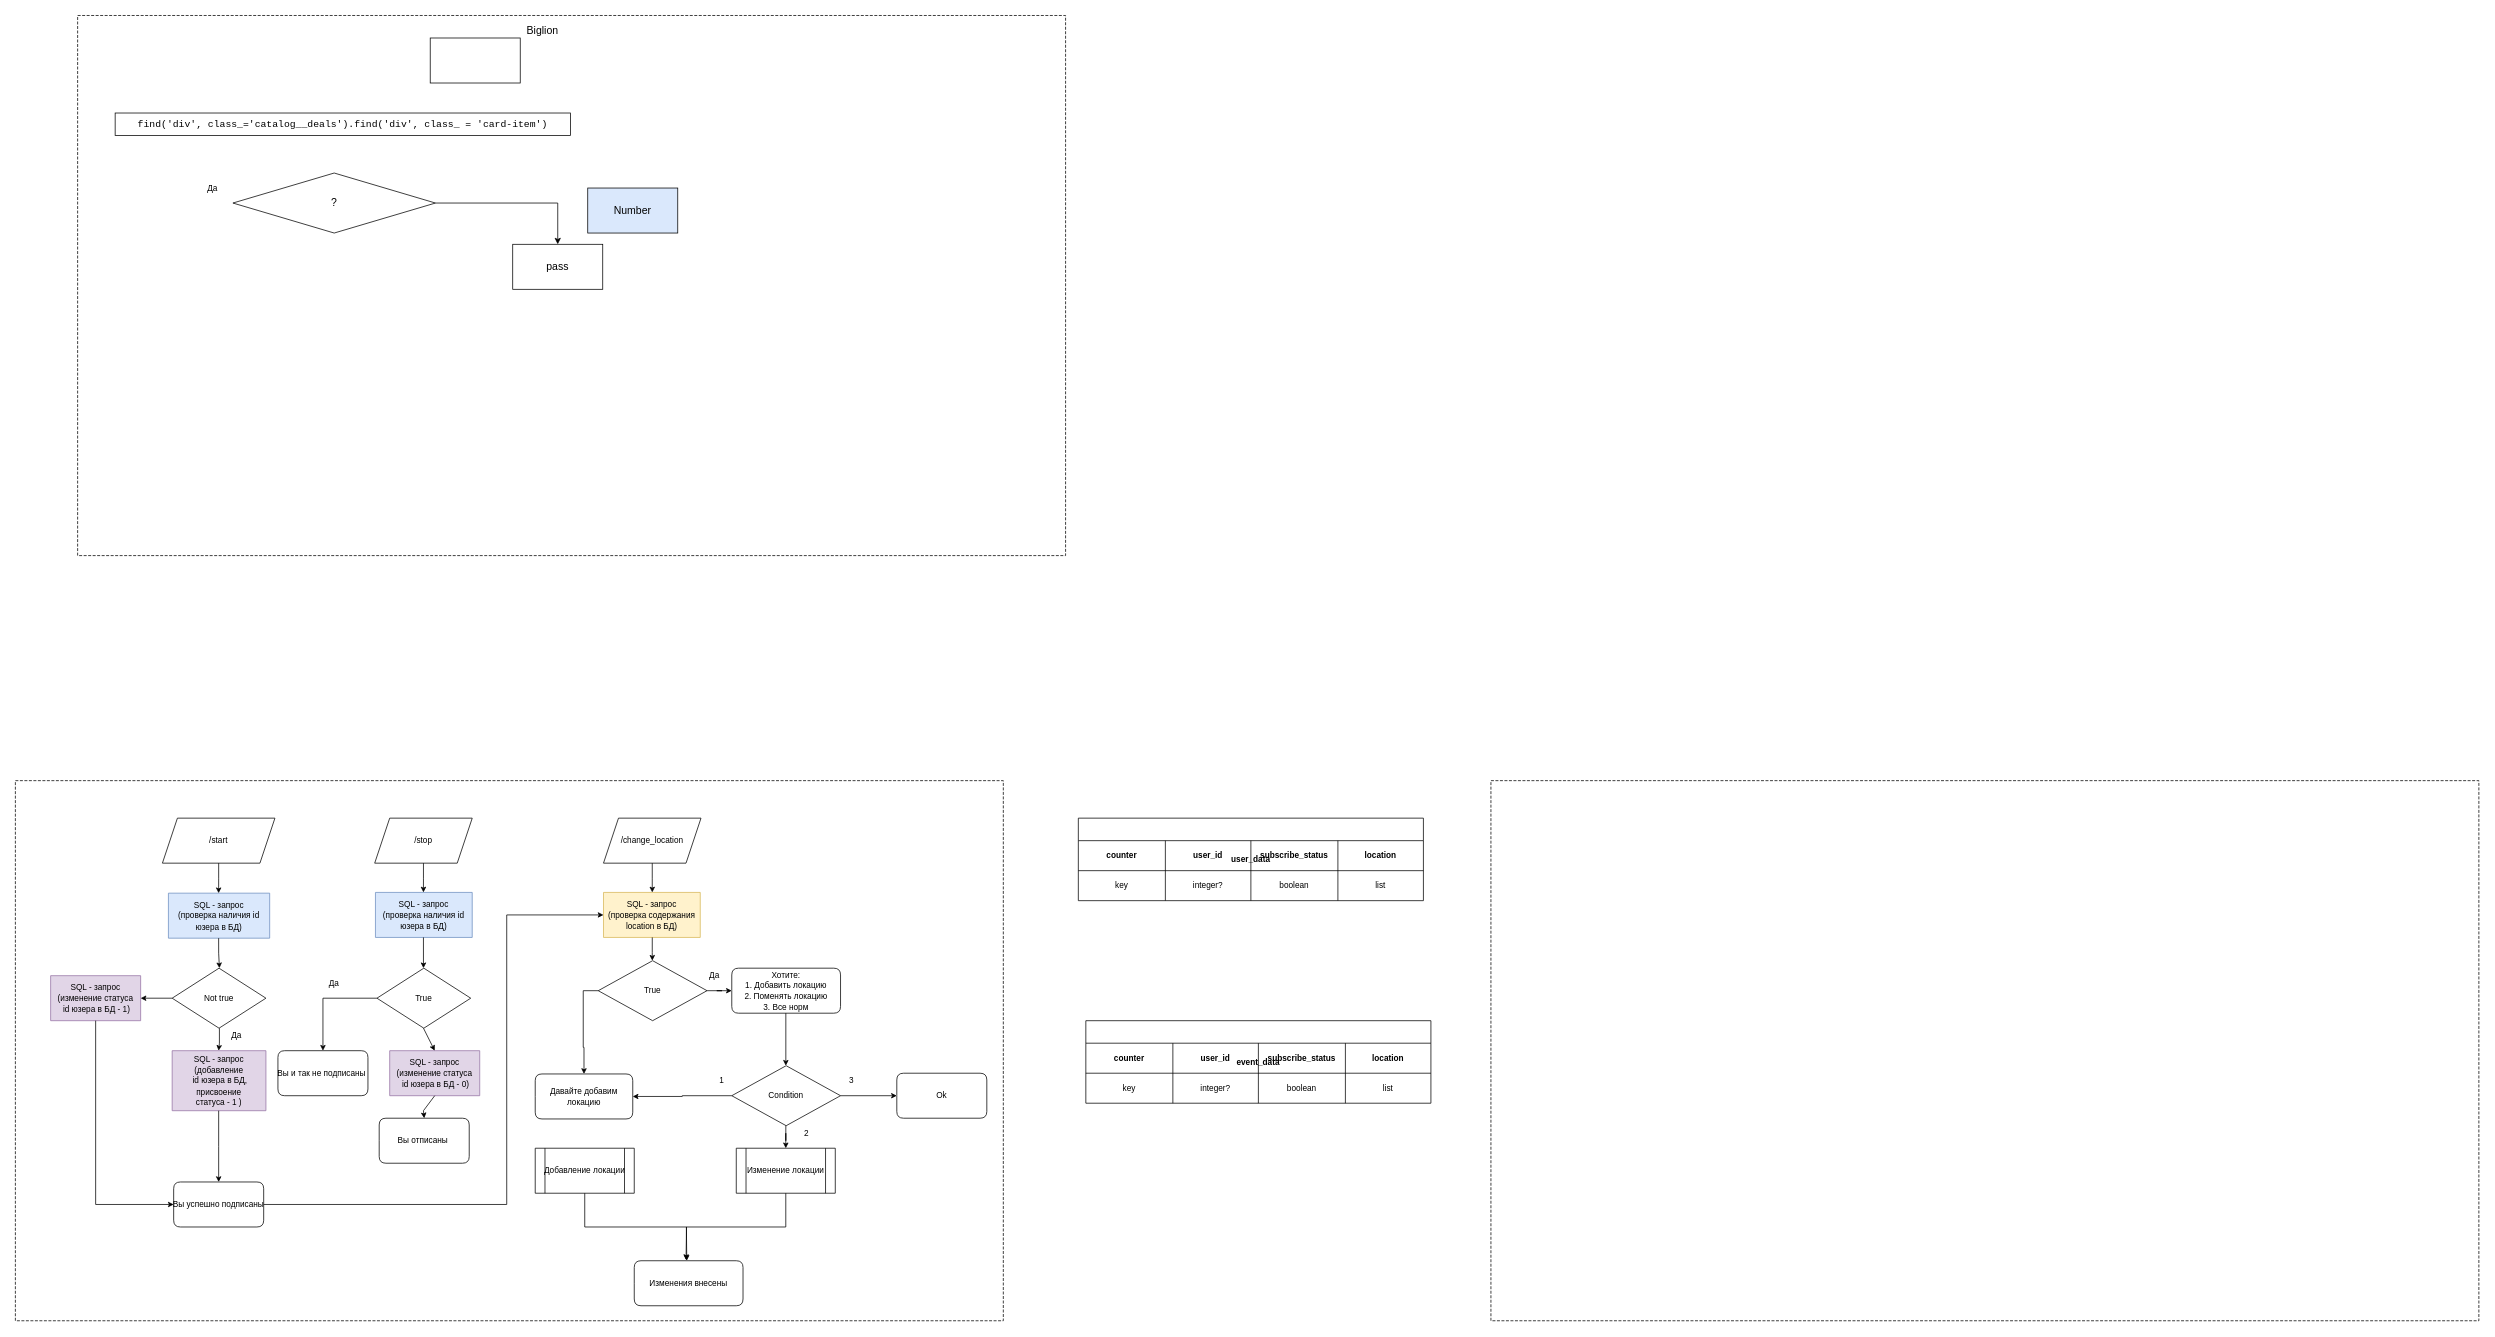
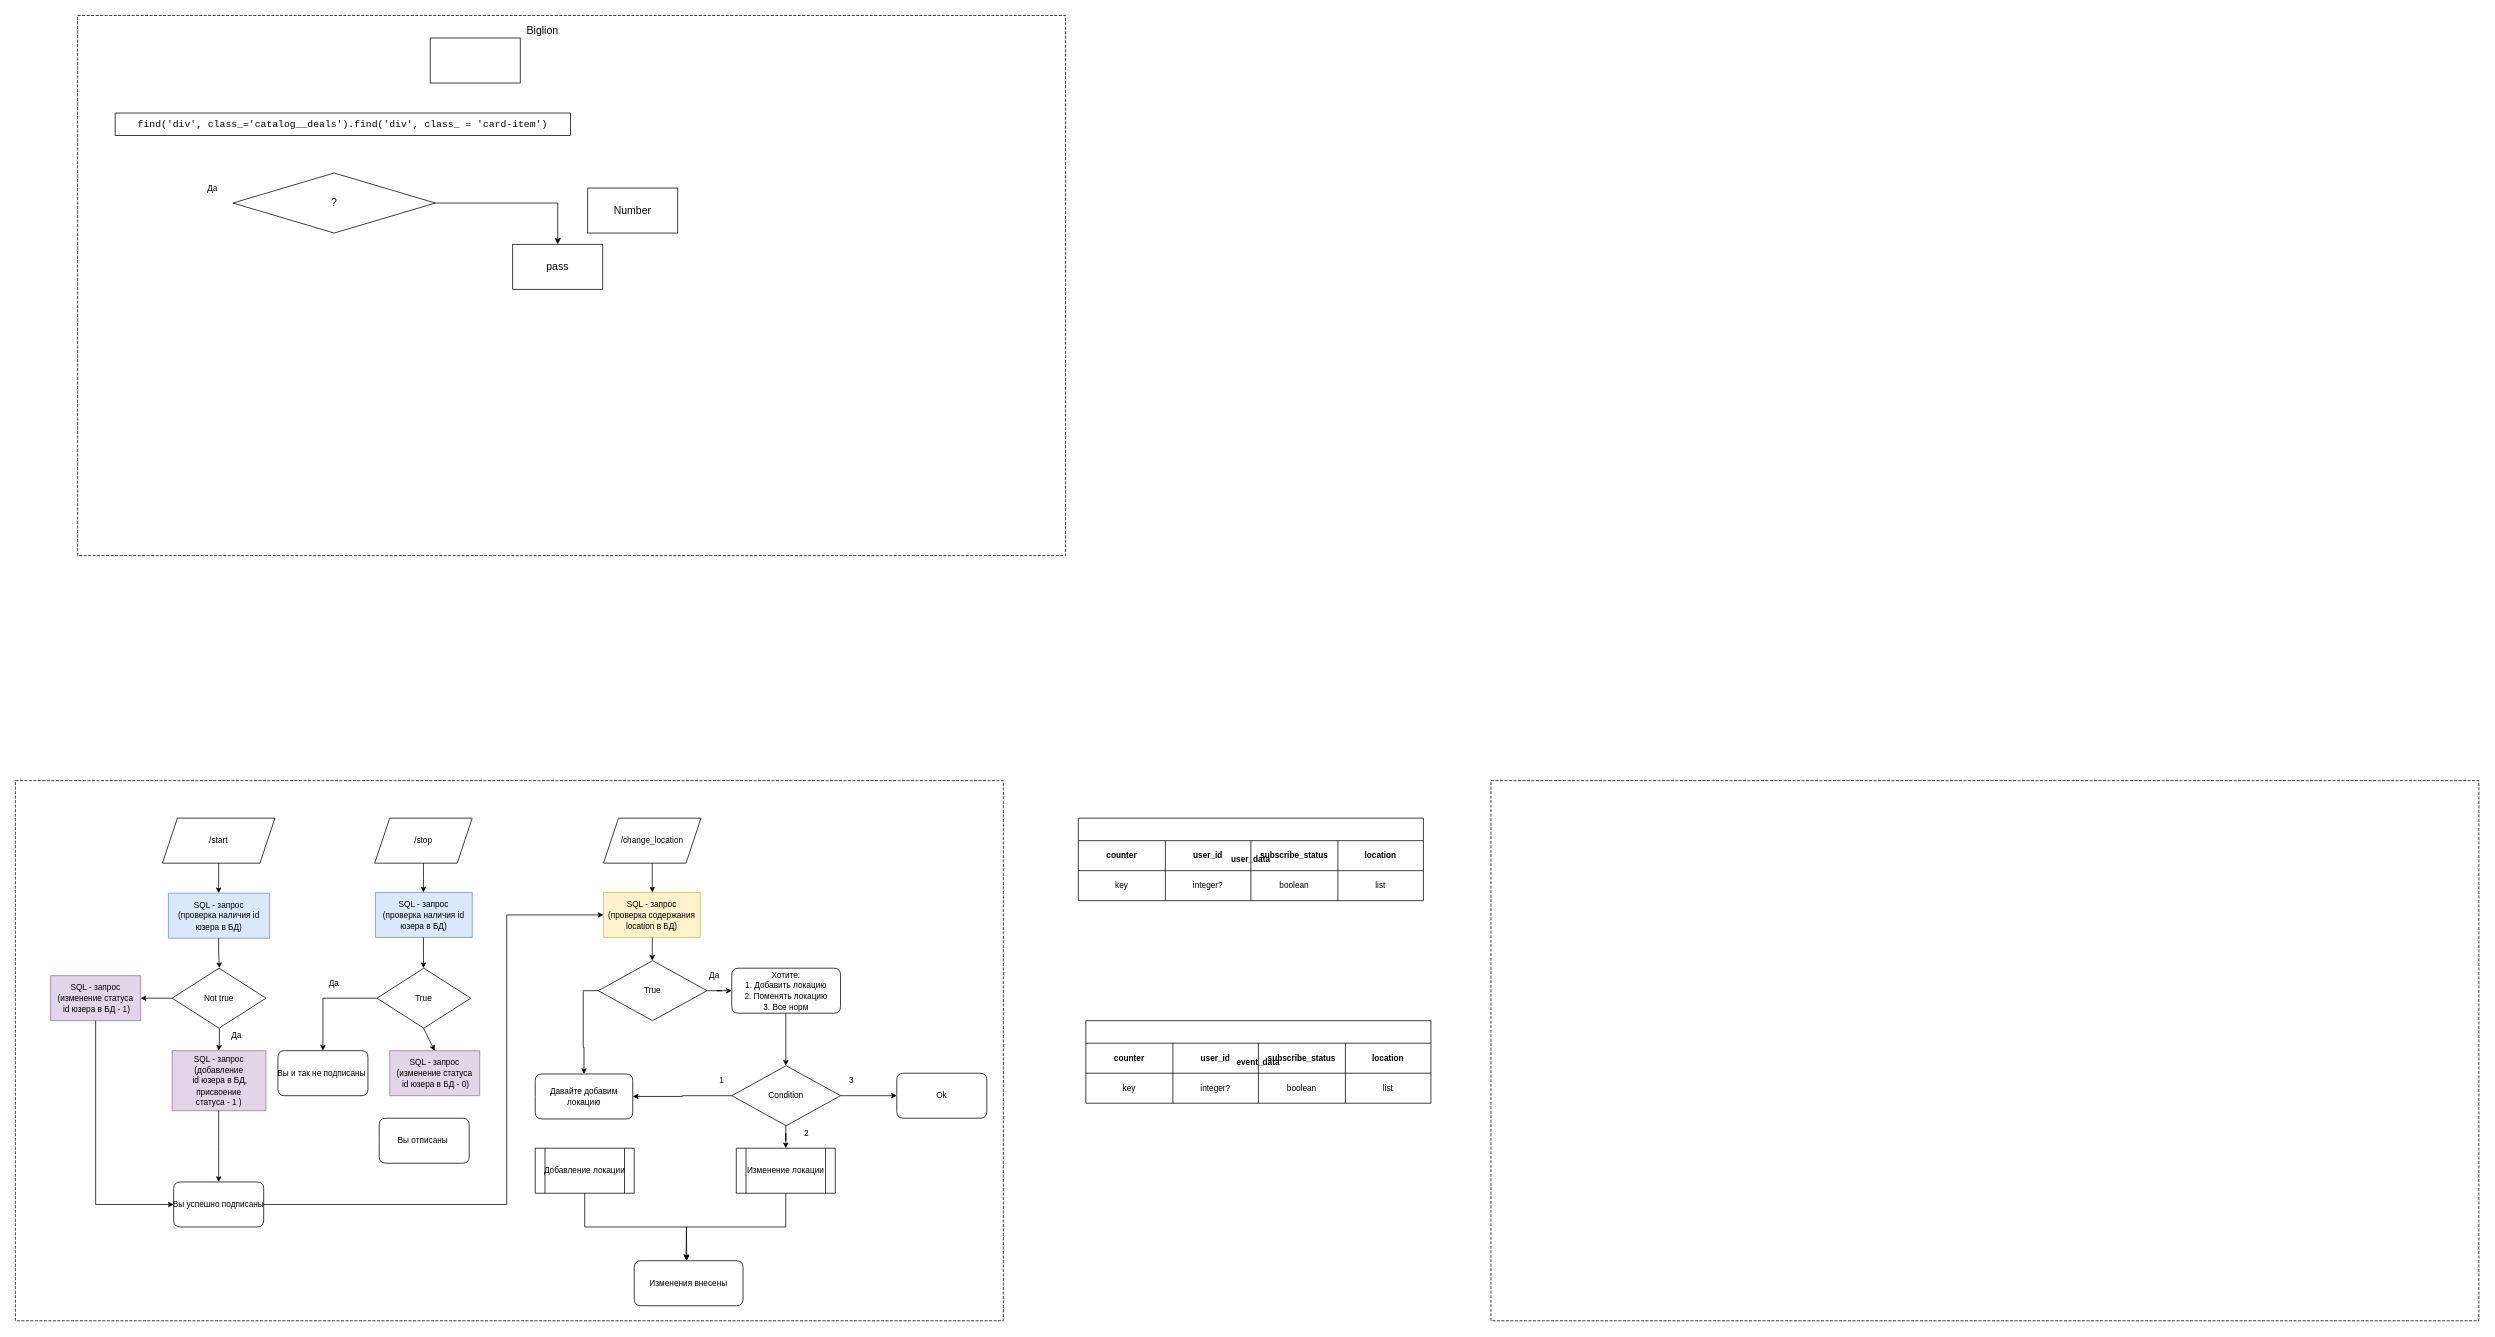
node "Number": fillcolor #dae8fc -> #ffffff
edge "SQL - запрос (изменение статуса id юзера в БД - 0)" -> "Вы отписаны": removed
